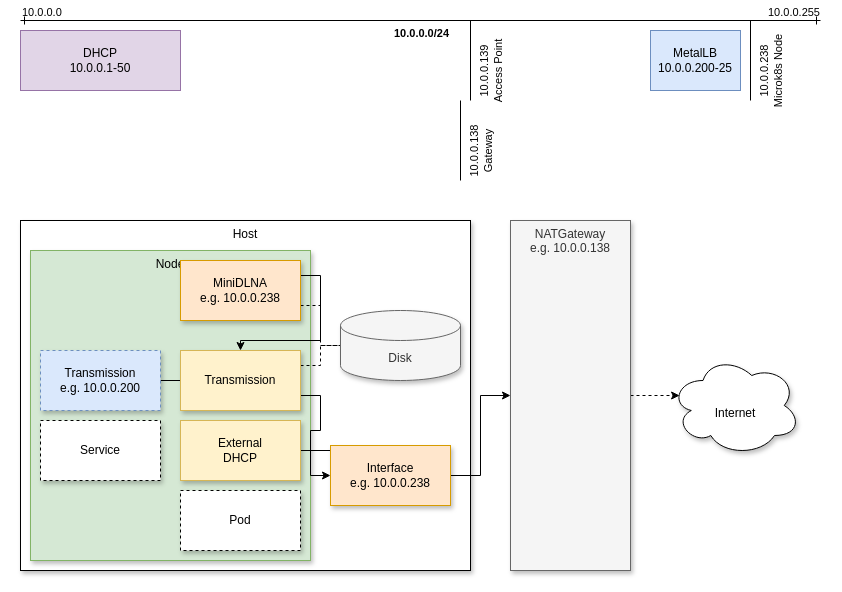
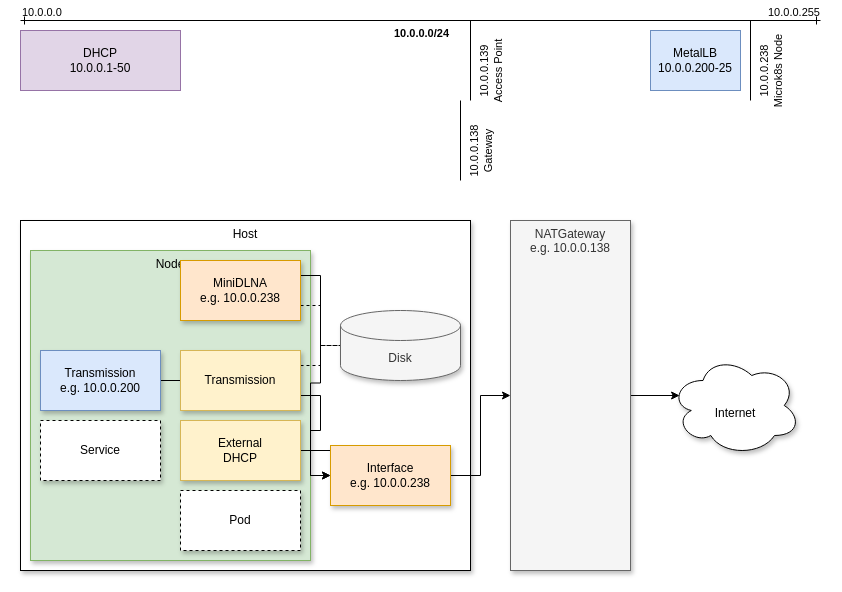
edge "MiniDLNA e.g. 10.0.0.238" -> "Transmission": now "MiniDLNA e.g. 10.0.0.238" -> "Interface e.g. 10.0.0.238"
node "Transmission e.g. 10.0.0.200": style dashed -> solid
edge "NATGateway e.g. 10.0.0.138" -> "Internet": style dashed -> solid
